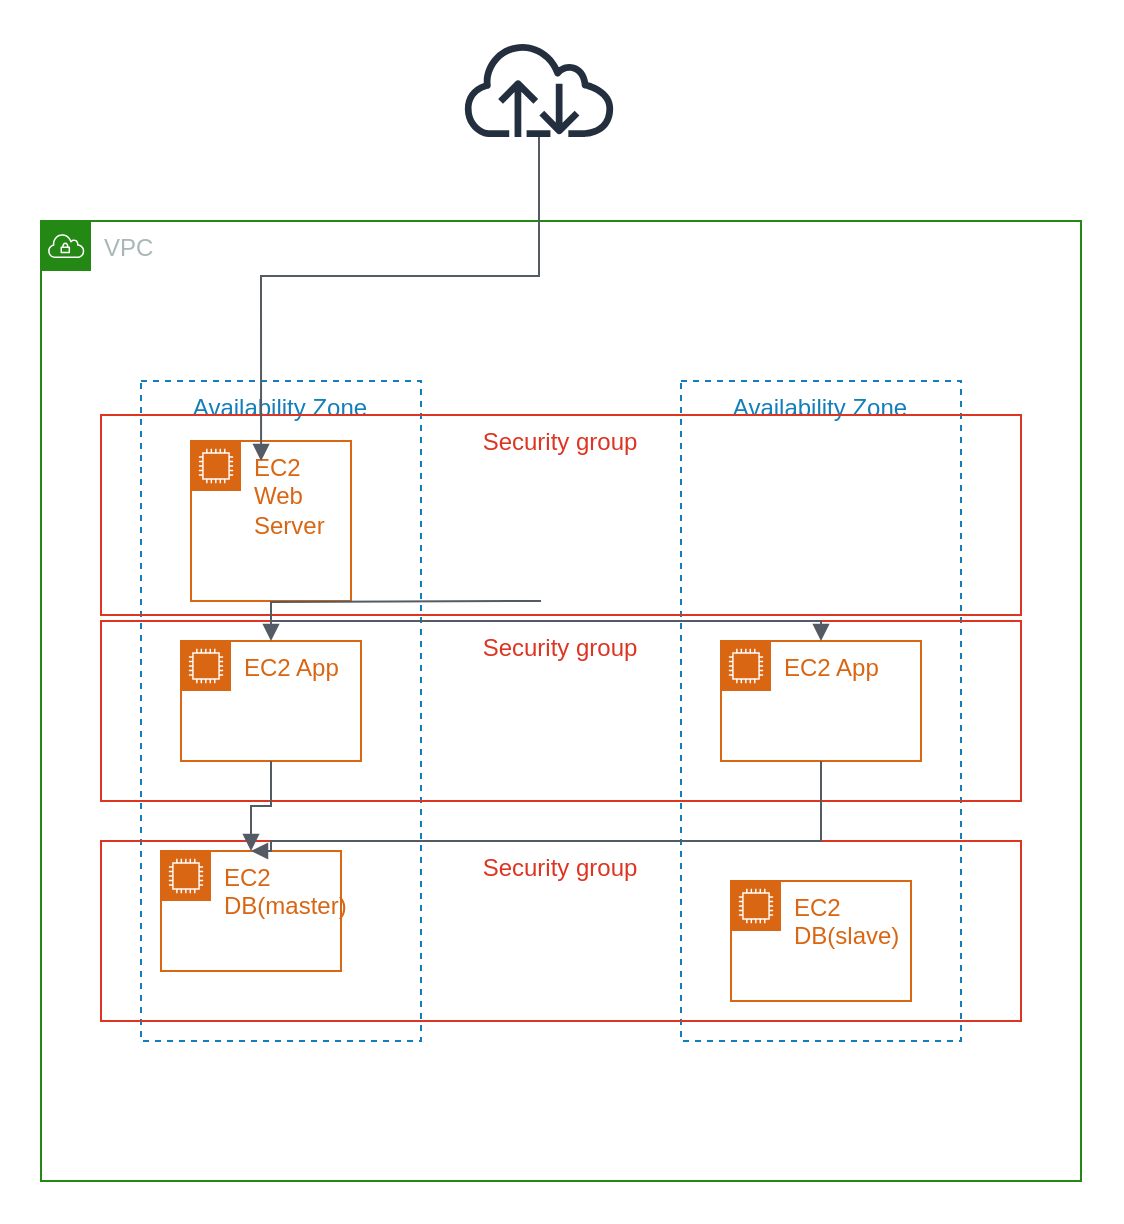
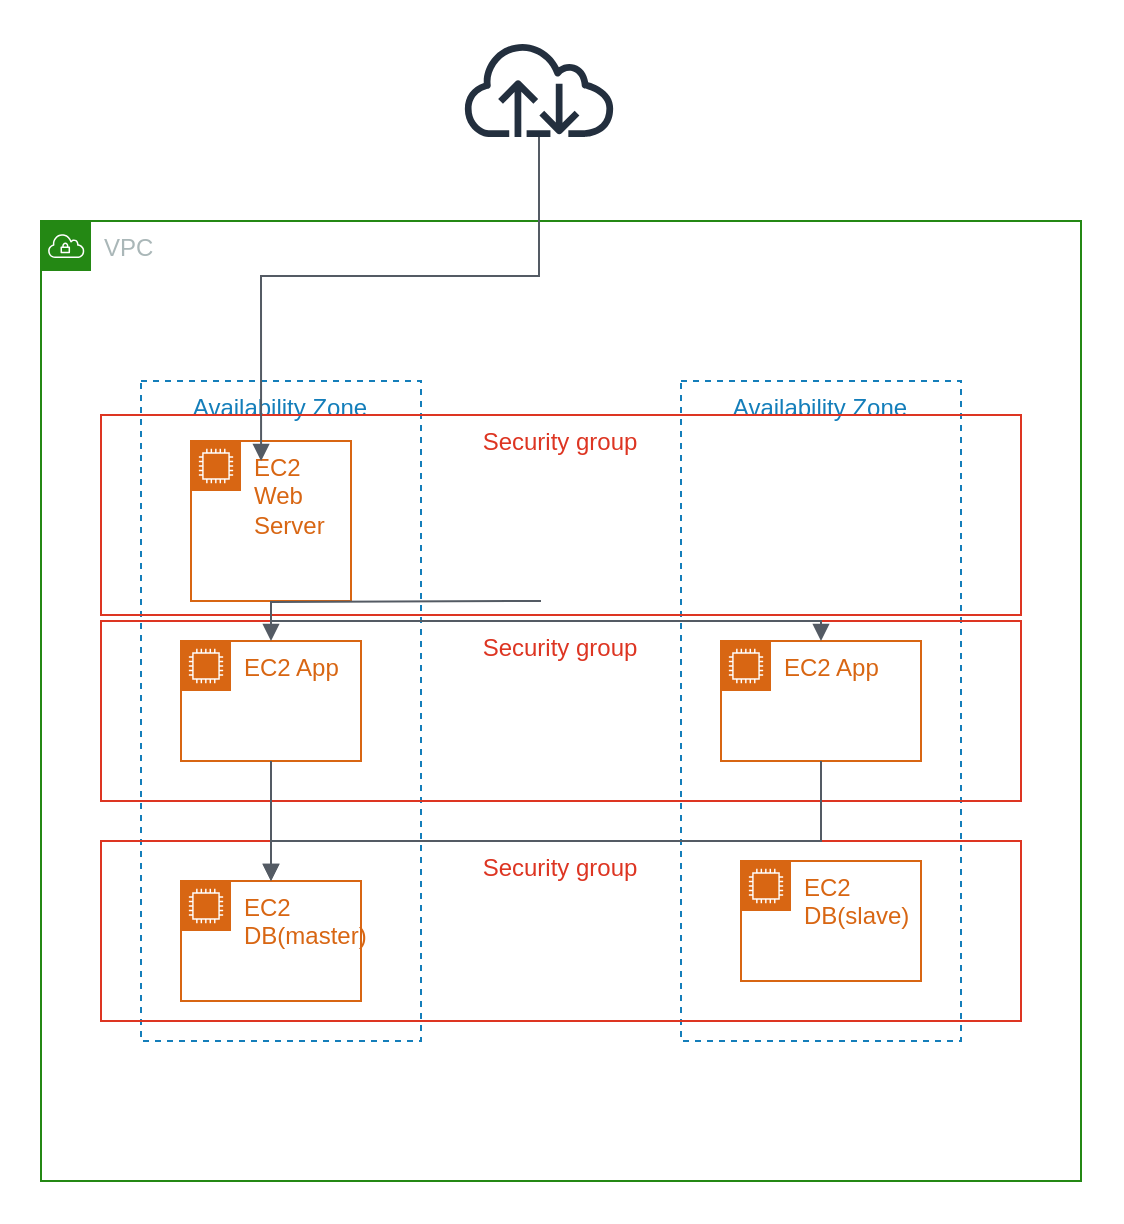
node "EC2 DB(master)": moved (251, 911) -> (271, 941)
node "EC2 DB(slave)": moved (821, 941) -> (831, 921)
